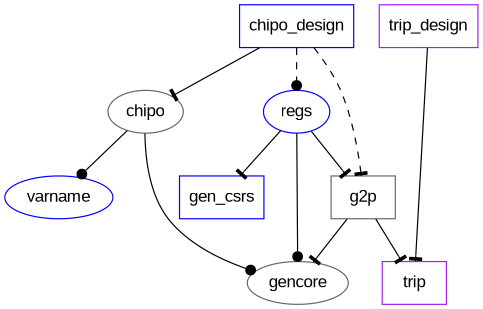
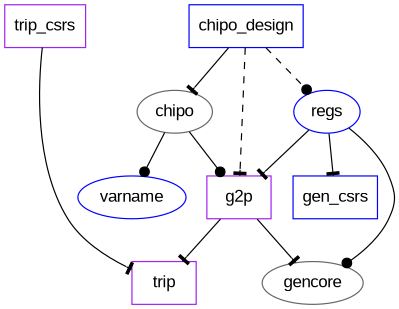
node "trip_design": label "trip_design" -> "trip_csrs"
node "g2p": color gray40 -> purple
edge "chipo" -> "gencore": now "chipo" -> "g2p"
